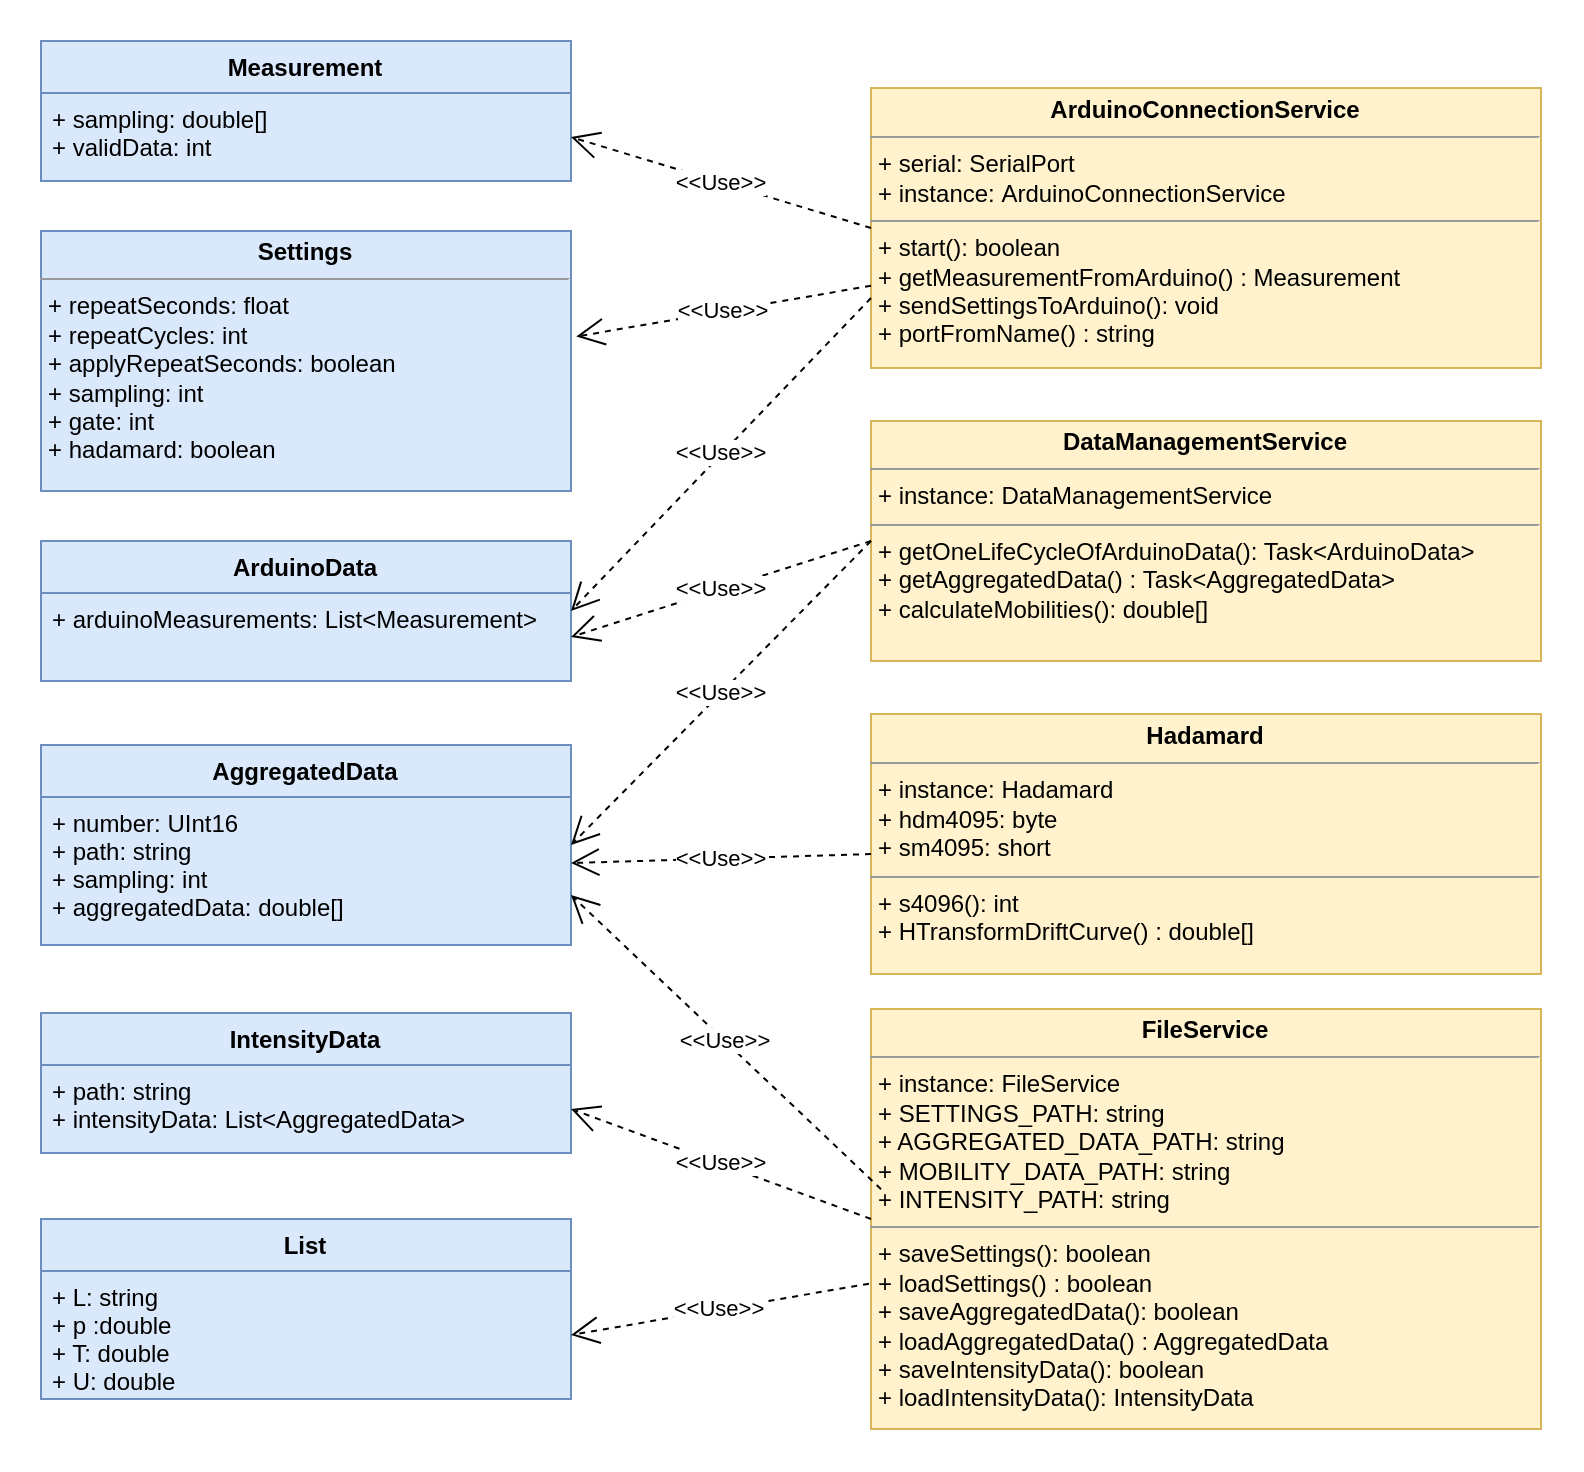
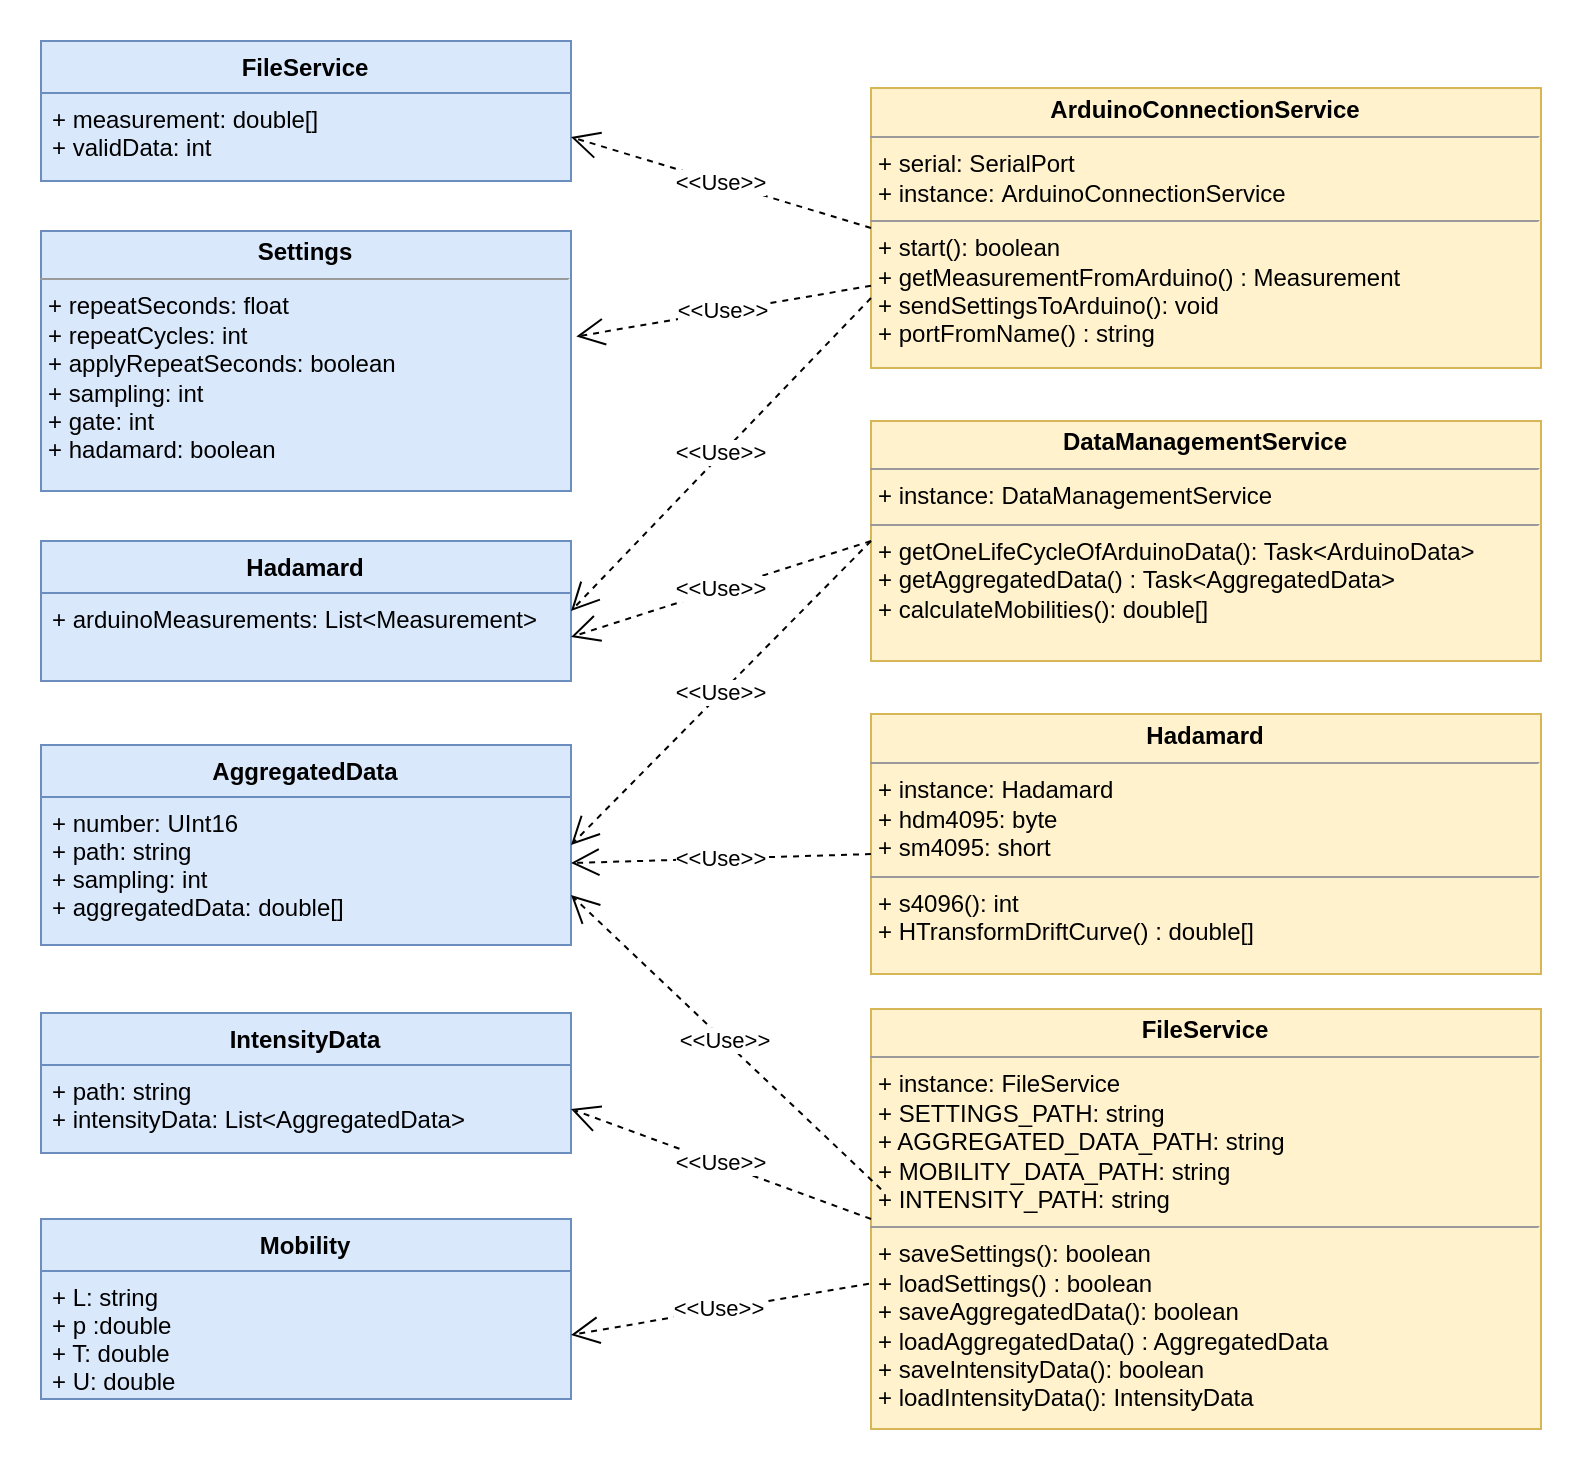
node "Measurement": label "Measurement" -> "FileService"
node "+ sampling: double[] + validData: int": label "+ sampling: double[] + validData: int" -> "+ measurement: double[] + validData: int"
node "ArduinoData": label "ArduinoData" -> "Hadamard"
node "List": label "List" -> "Mobility"
